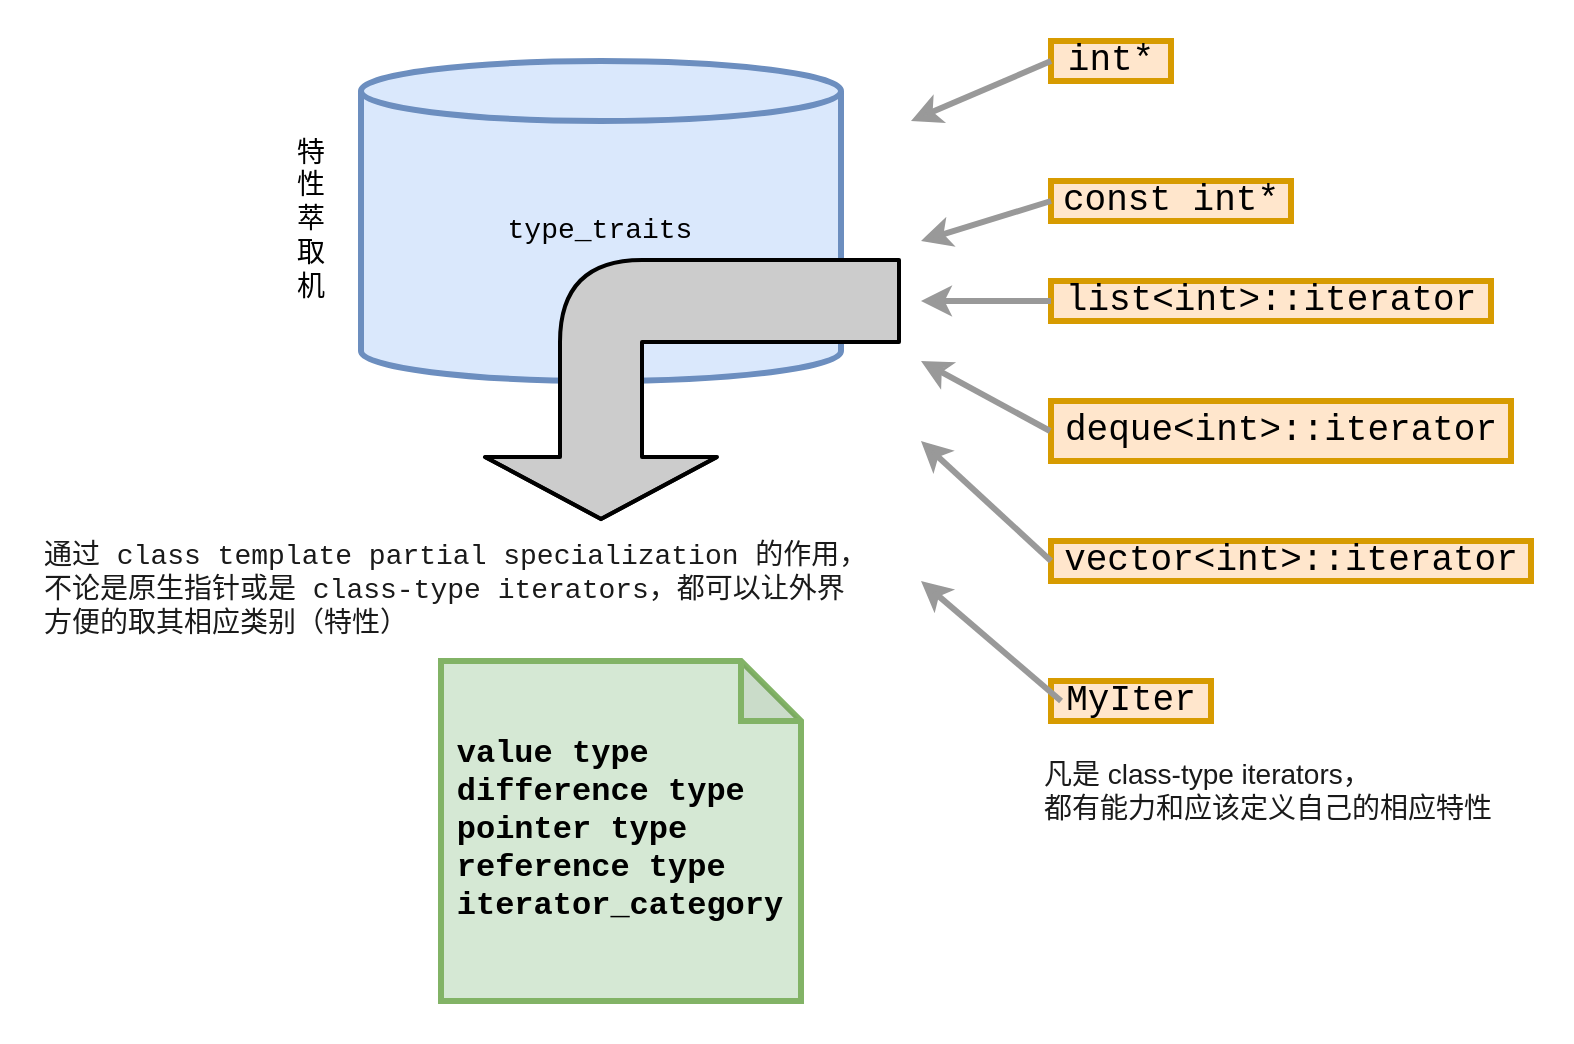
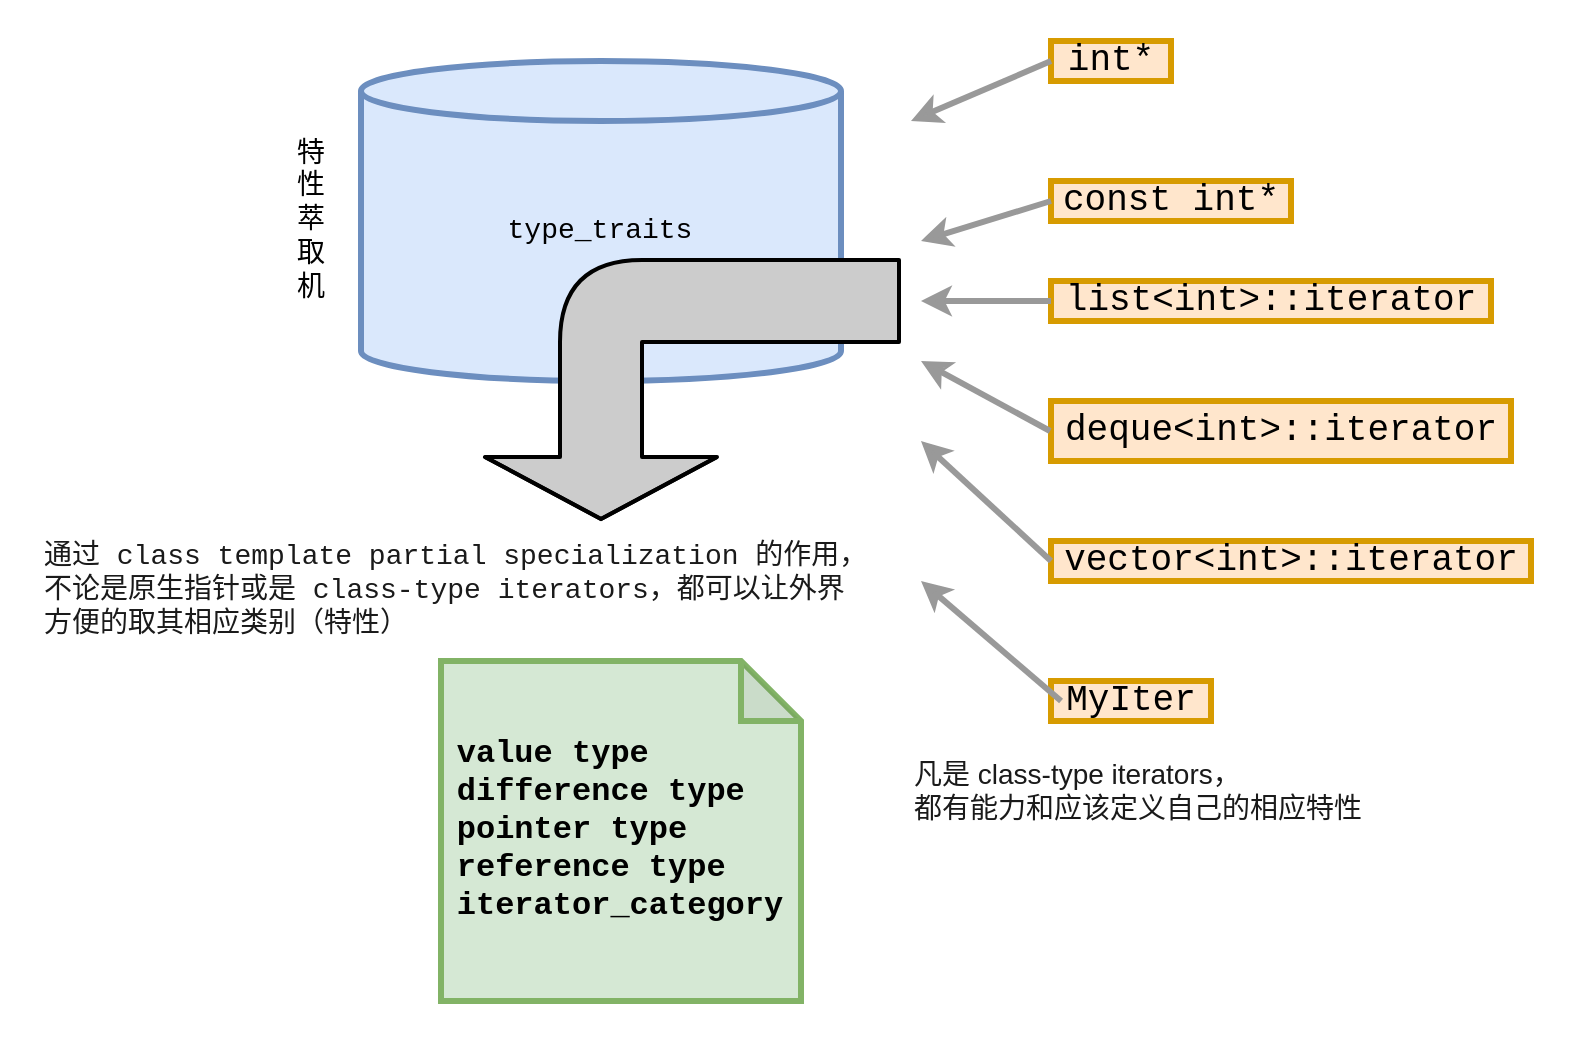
node "凡是 class-type iterators， 都有能力和应该定义自己的相应特性": moved (1281, 791) -> (1151, 791)
